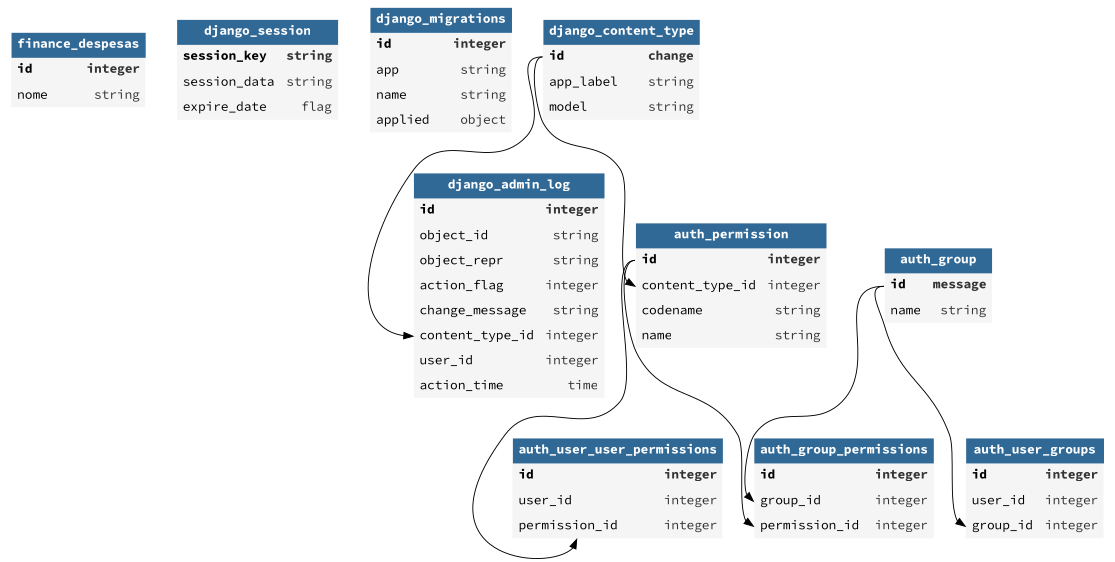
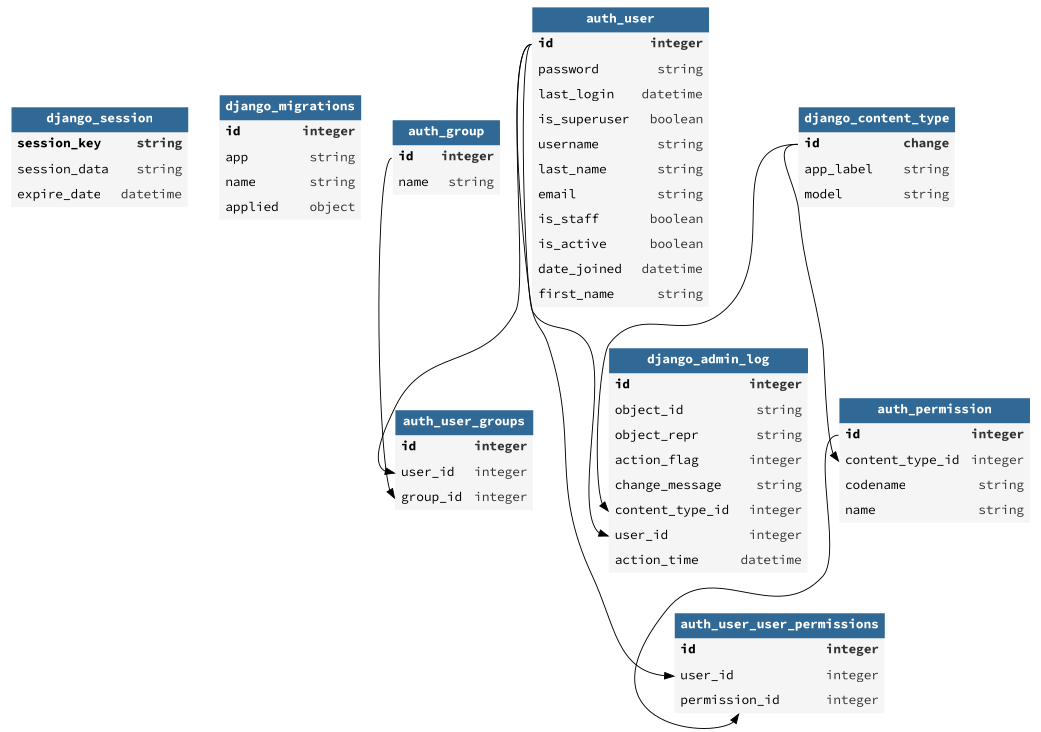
node "finance_despesas": removed
node "django_session": text "flag" -> "datetime"
node "auth_user": added
node "auth_group": text "message" -> "integer"
node "django_admin_log": text "time" -> "datetime"
node "auth_group_permissions": removed
